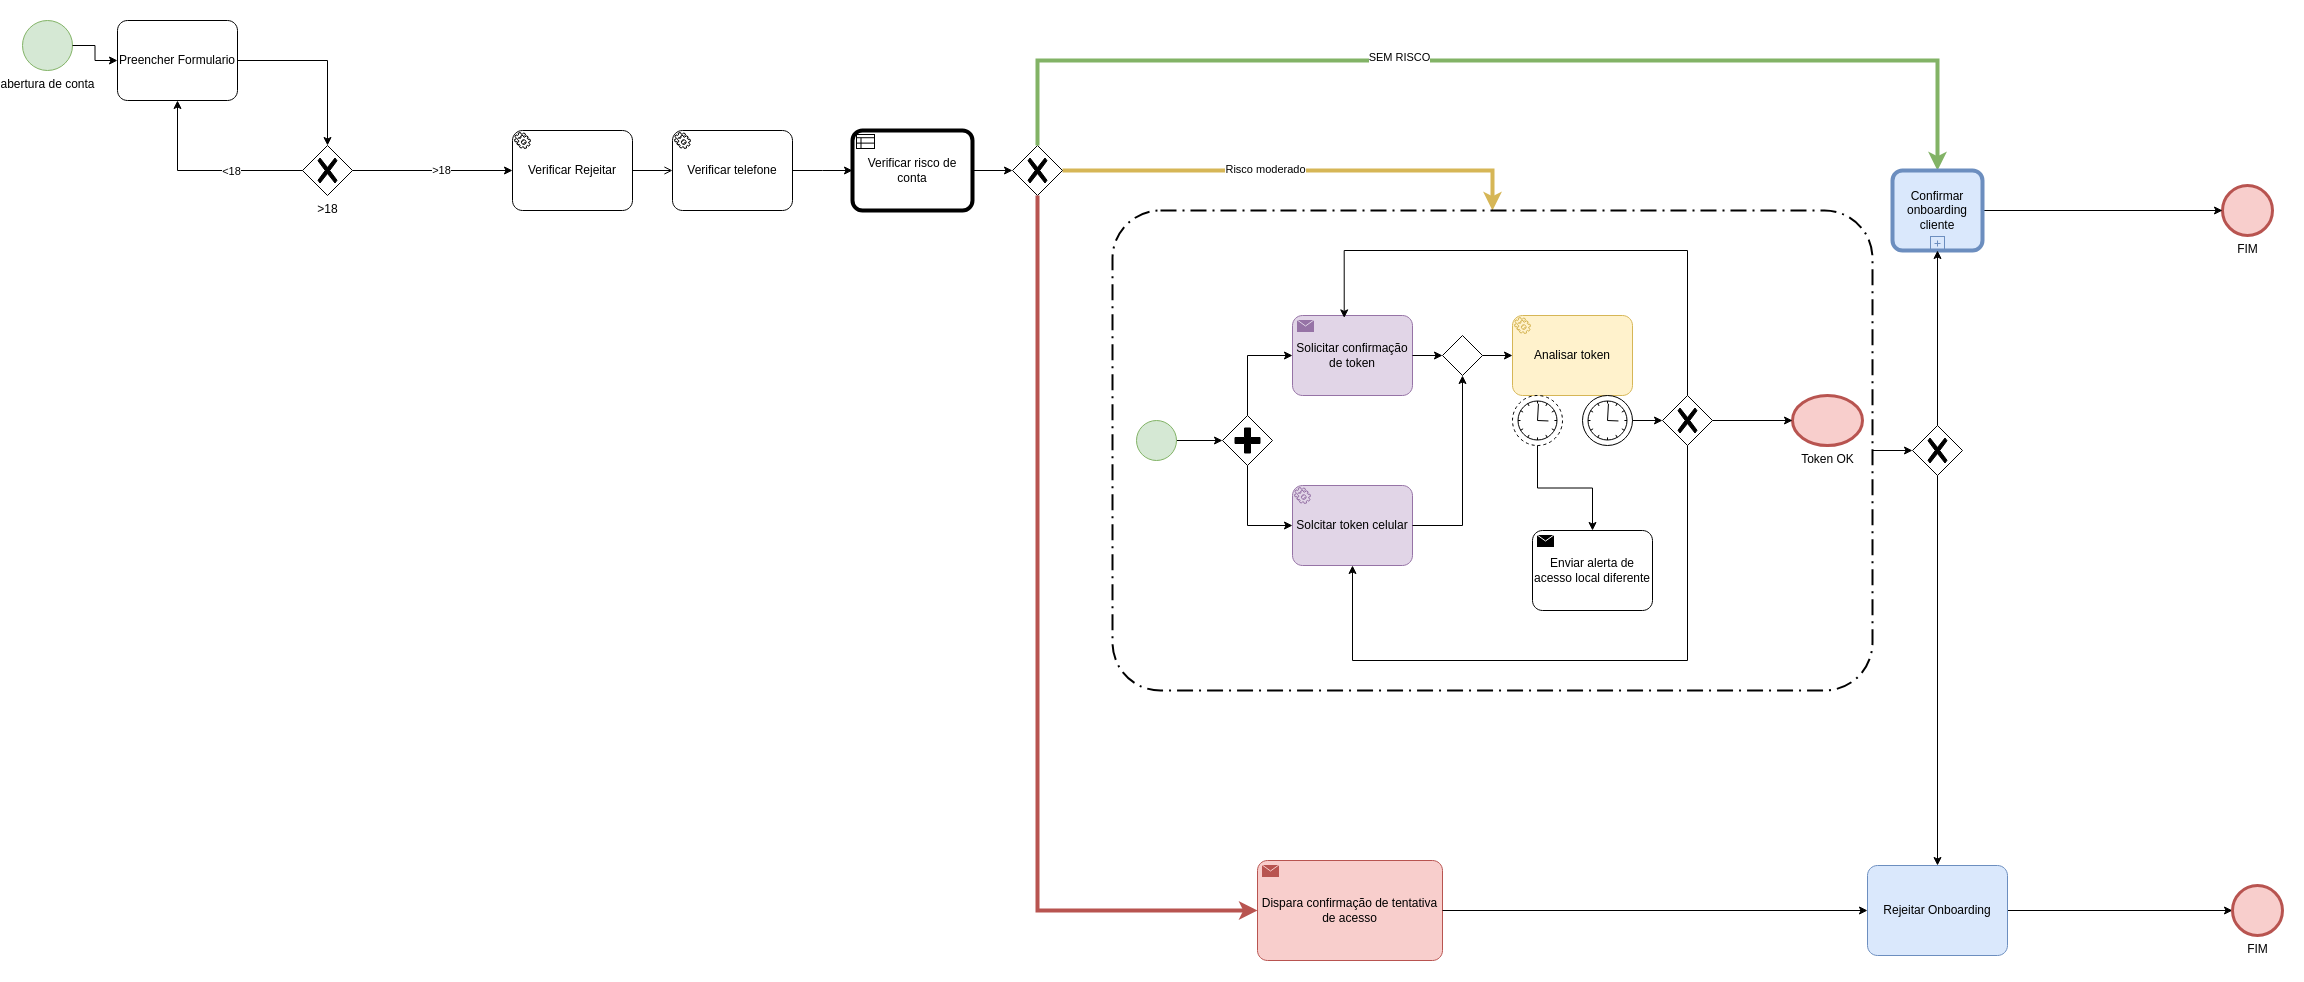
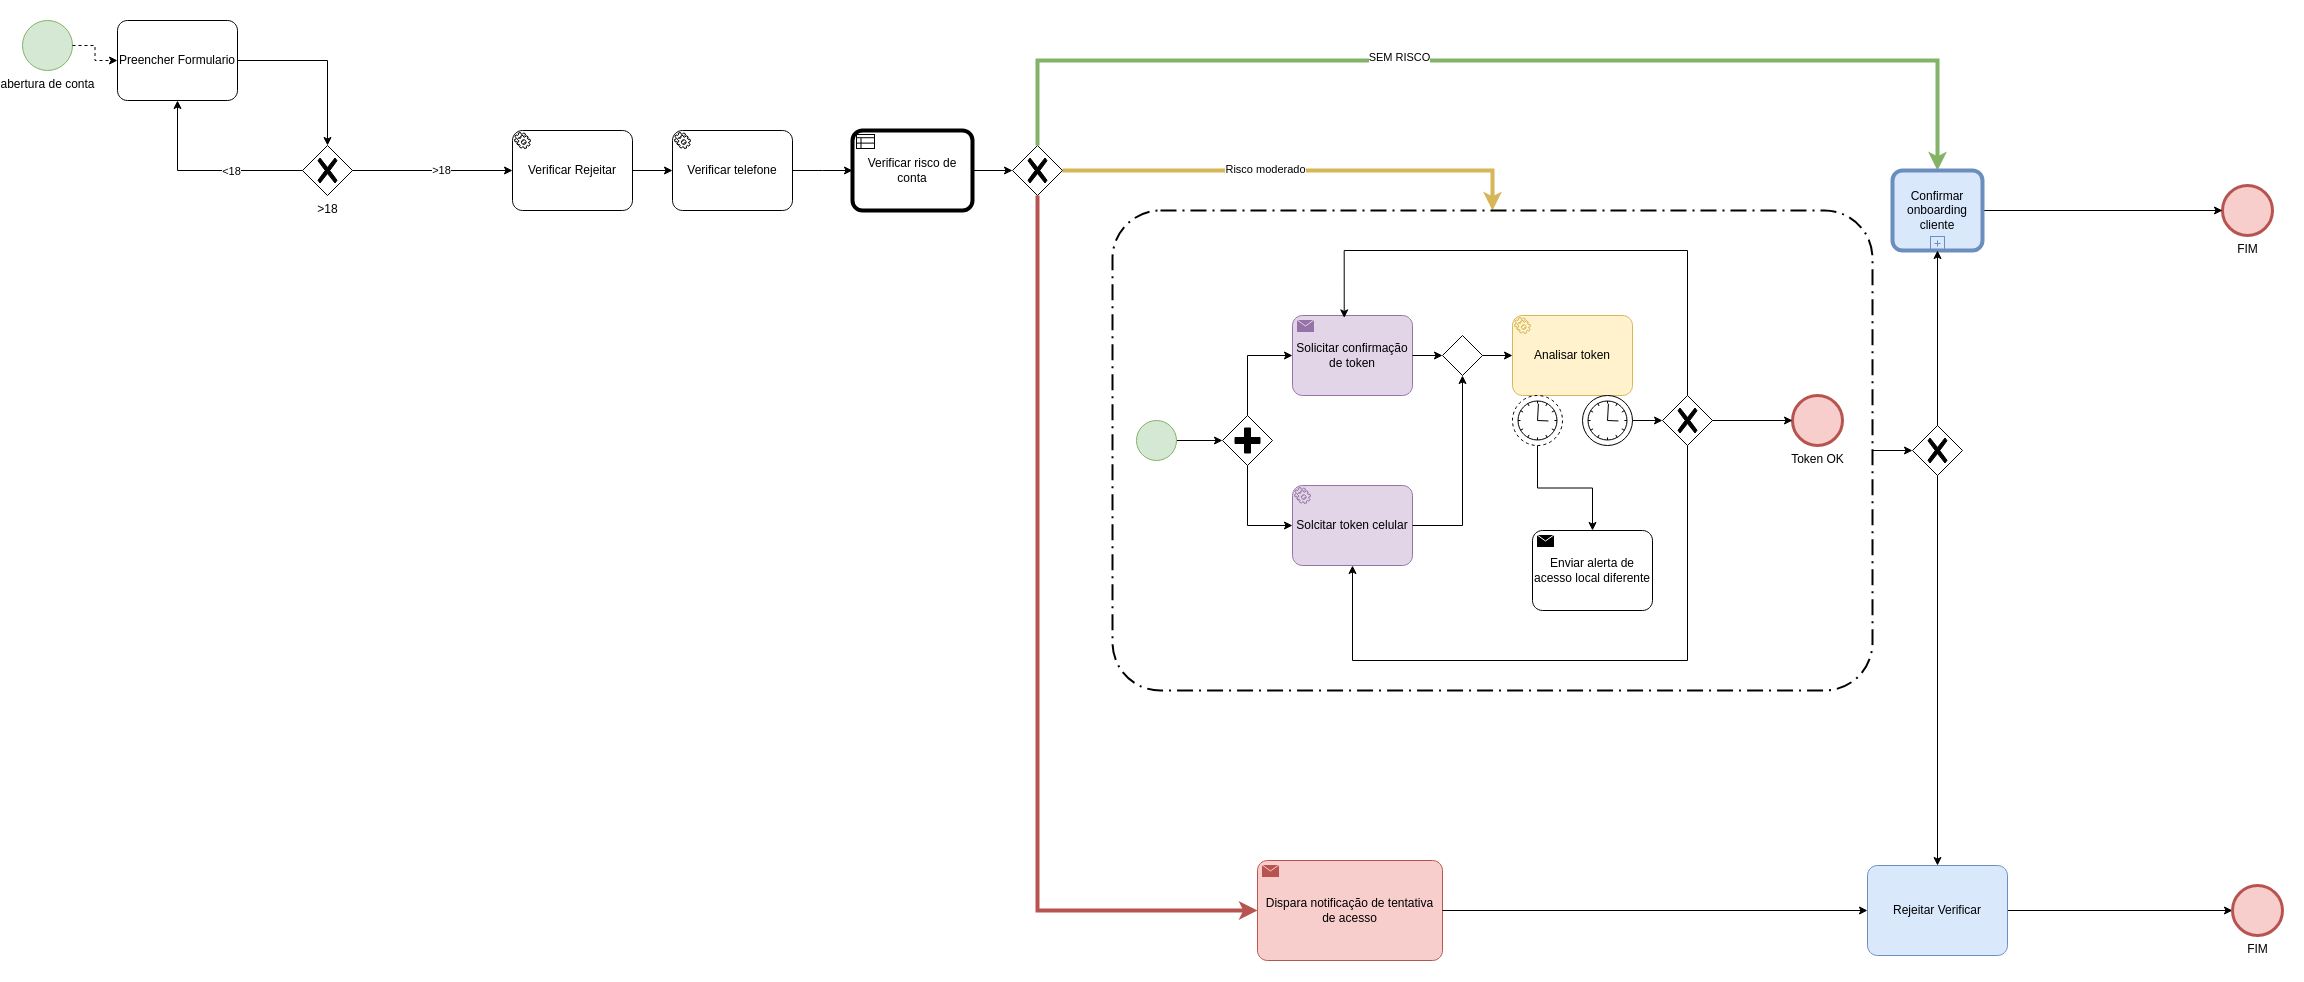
edge "abertura de conta" -> "Preencher Formulario": style solid -> dashed
edge "Verificar Rejeitar" -> "Verificar telefone": arrowhead open -> classic
node "Token OK": size 70x50 -> 50x50
node "Dispara confirmação de tentativa de acesso": label "Dispara confirmação de tentativa de acesso" -> "Dispara notificação de tentativa de acesso"
node "Rejeitar Onboarding": label "Rejeitar Onboarding" -> "Rejeitar Verificar"
